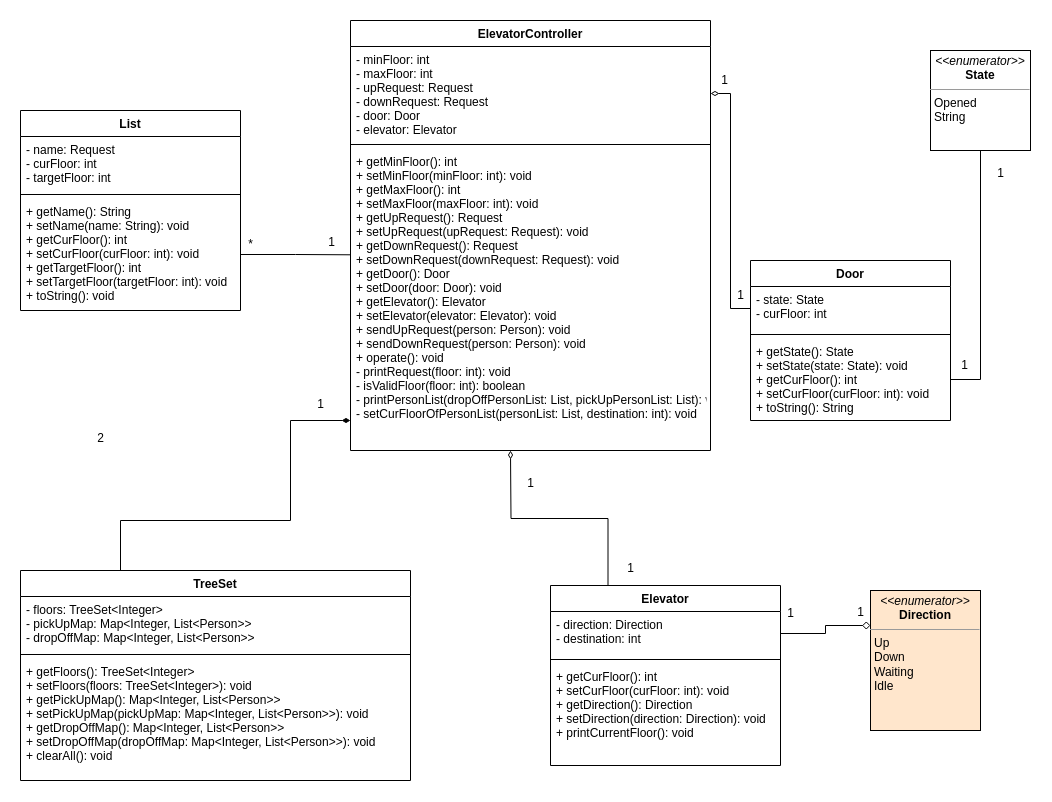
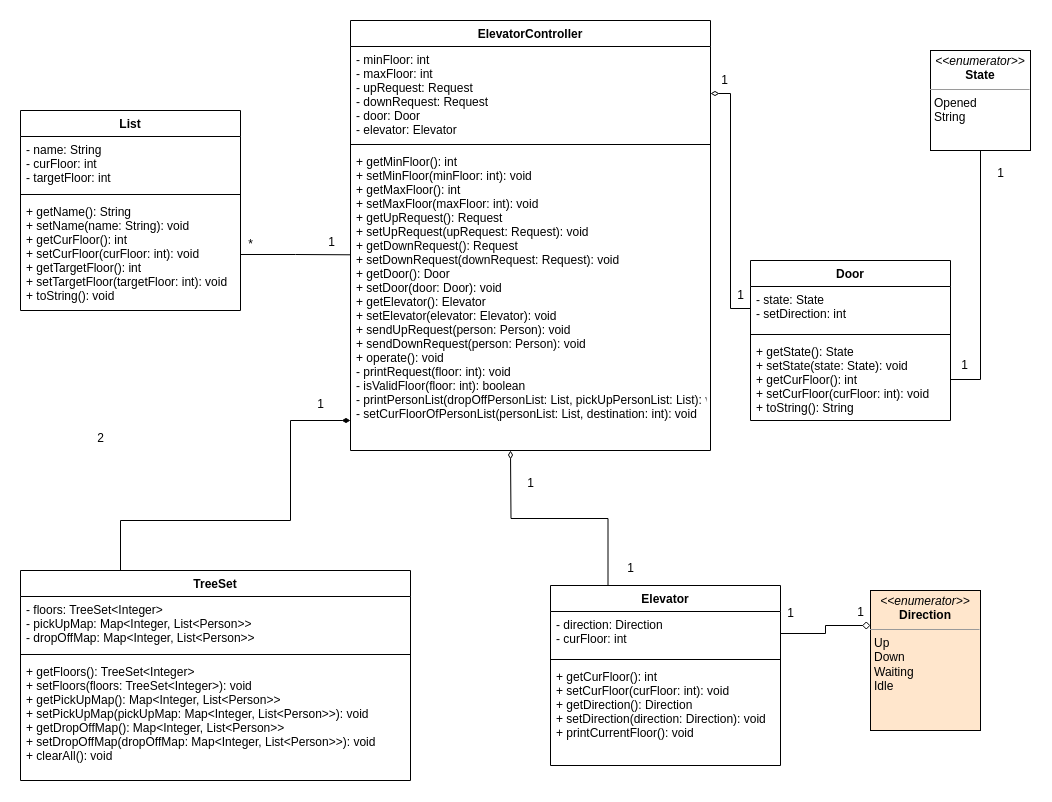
node "- name: Request - curFloor: int - targetFloor: int": label "- name: Request - curFloor: int - targetFloor: int" -> "- name: String - curFloor: int - targetFloor: int"
node "- state: State - curFloor: int": label "- state: State - curFloor: int" -> "- state: State - setDirection: int"
node "- direction: Direction - destination: int": label "- direction: Direction - destination: int" -> "- direction: Direction - curFloor: int"
